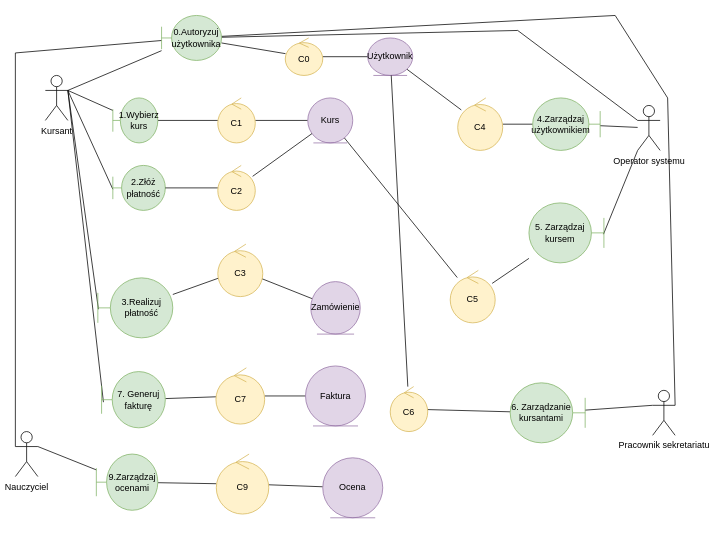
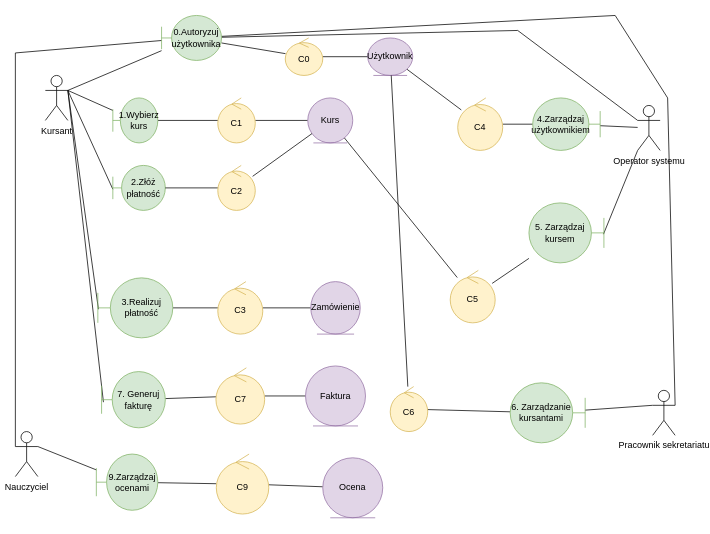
node "C3": moved (240, 270) -> (240, 308)
